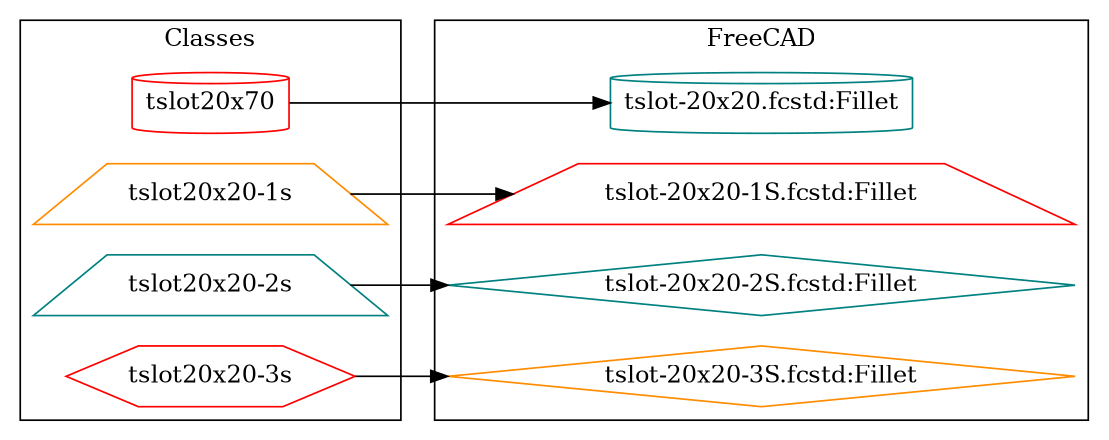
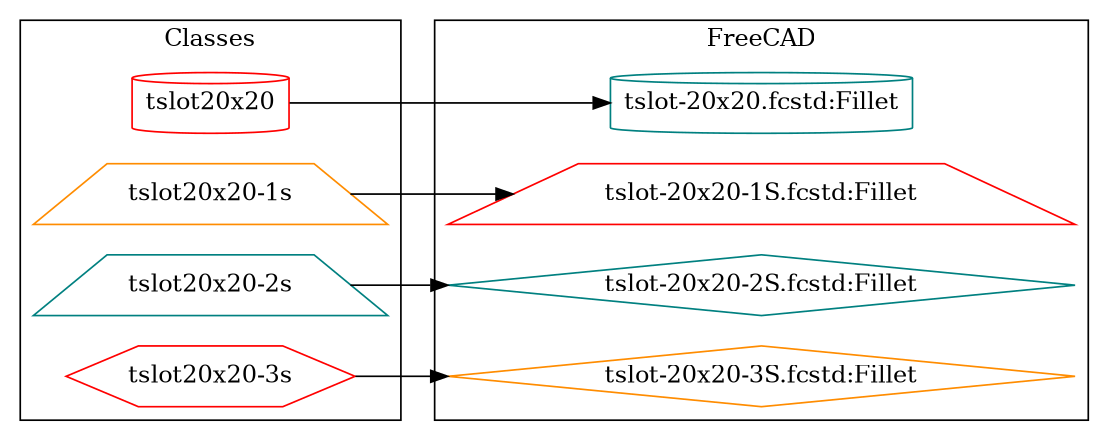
node "tslot20x70": label "tslot20x70" -> "tslot20x20"
